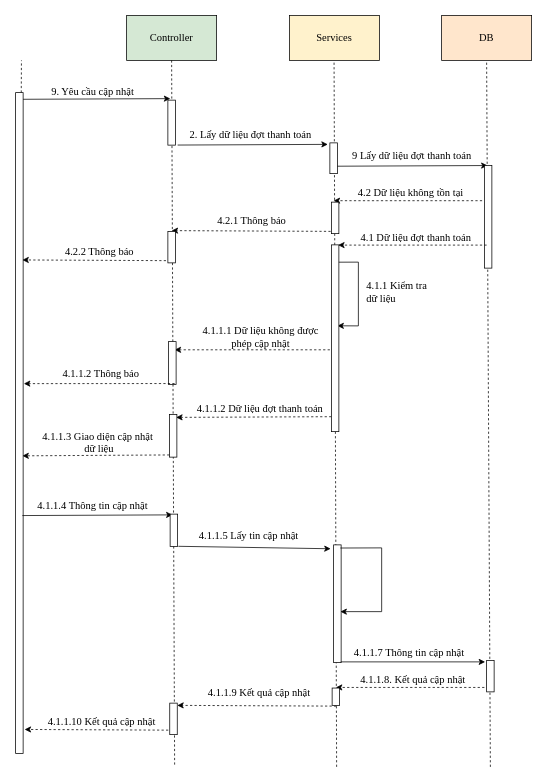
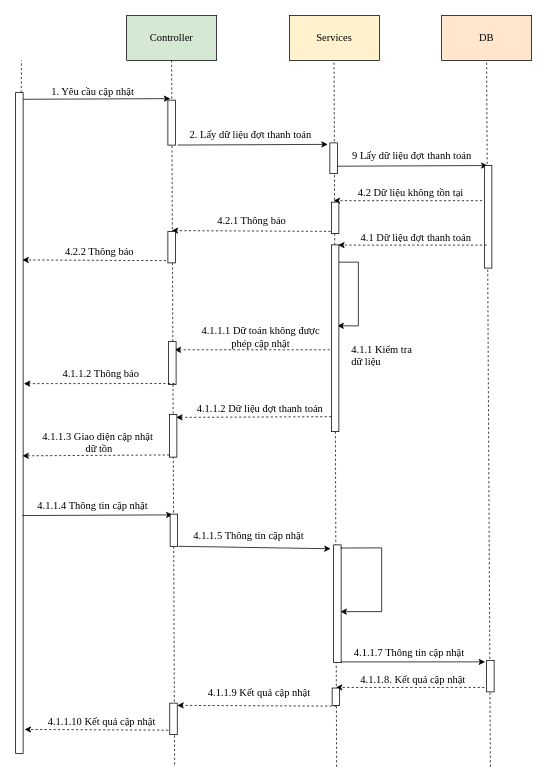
node "9. Yêu cầu cập nhật": label "9. Yêu cầu cập nhật" -> "1. Yêu cầu cập nhật"
node "4.1.1 Kiểm tra dữ liệu": moved (400, 292) -> (385, 356)
node "4.1.1.1 Dữ liệu không được phép cập nhật": label "4.1.1.1 Dữ liệu không được phép cập nhật" -> "4.1.1.1 Dữ toán không được phép cập nhật"
node "4.1.1.3 Giao diện cập nhật dữ liệu": label "4.1.1.3 Giao diện cập nhật dữ liệu" -> "4.1.1.3 Giao diện cập nhật dữ tồn"
node "4.1.1.5 Lấy tin cập nhật": label "4.1.1.5 Lấy tin cập nhật" -> "4.1.1.5 Thông tin cập nhật"
